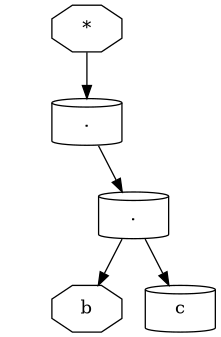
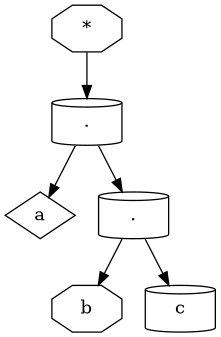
node "a": added
